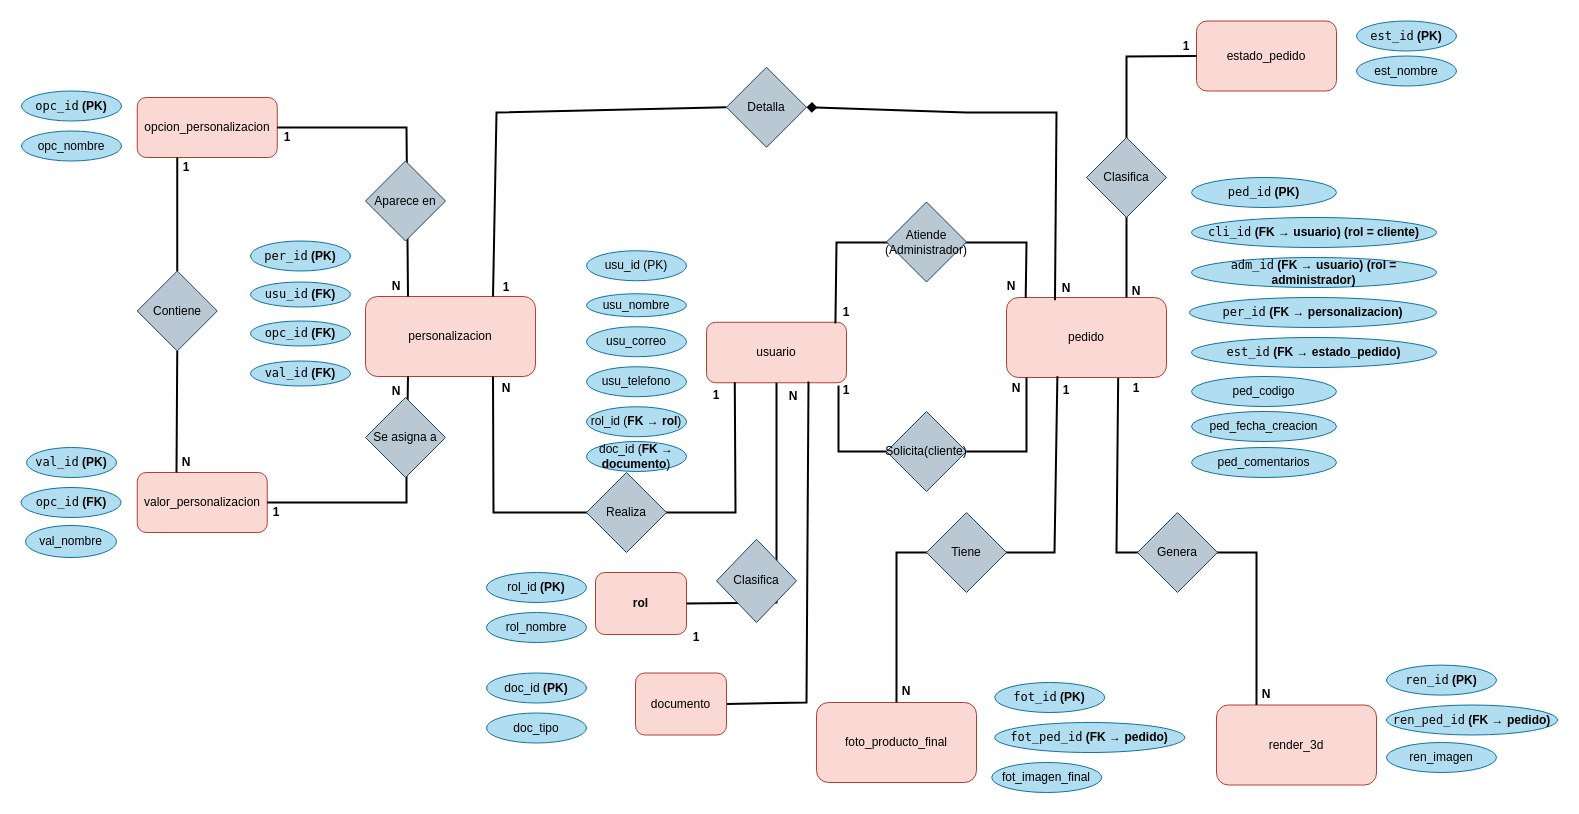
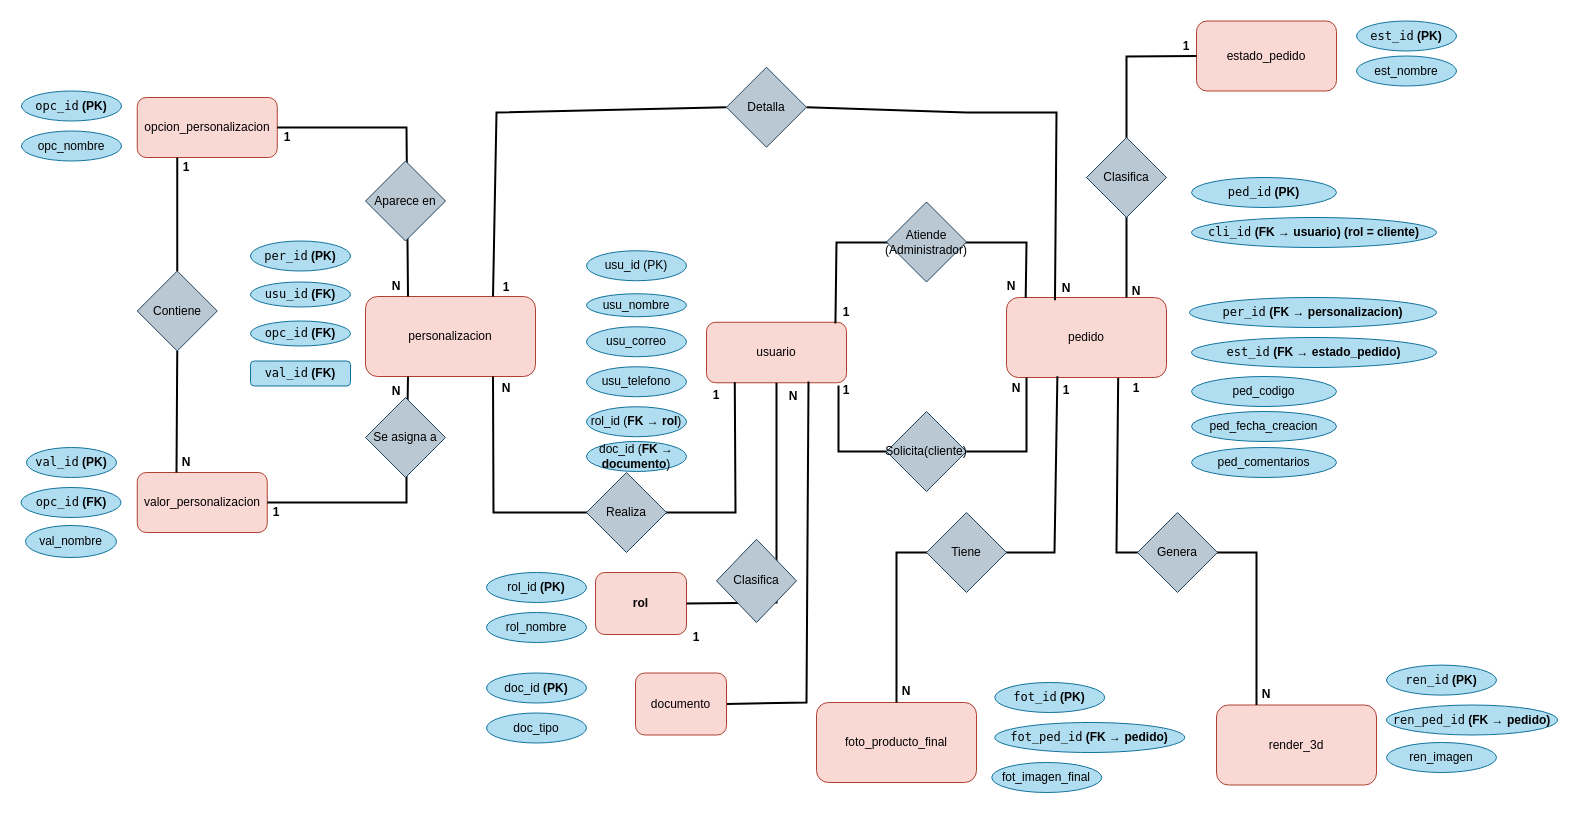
edge "pedido" -> "Detalla": arrowhead diamond -> none
node "adm_id (FK → usuario) (rol = administrador)": removed
node "val_id (FK)": shape ellipse -> rounded rectangle
